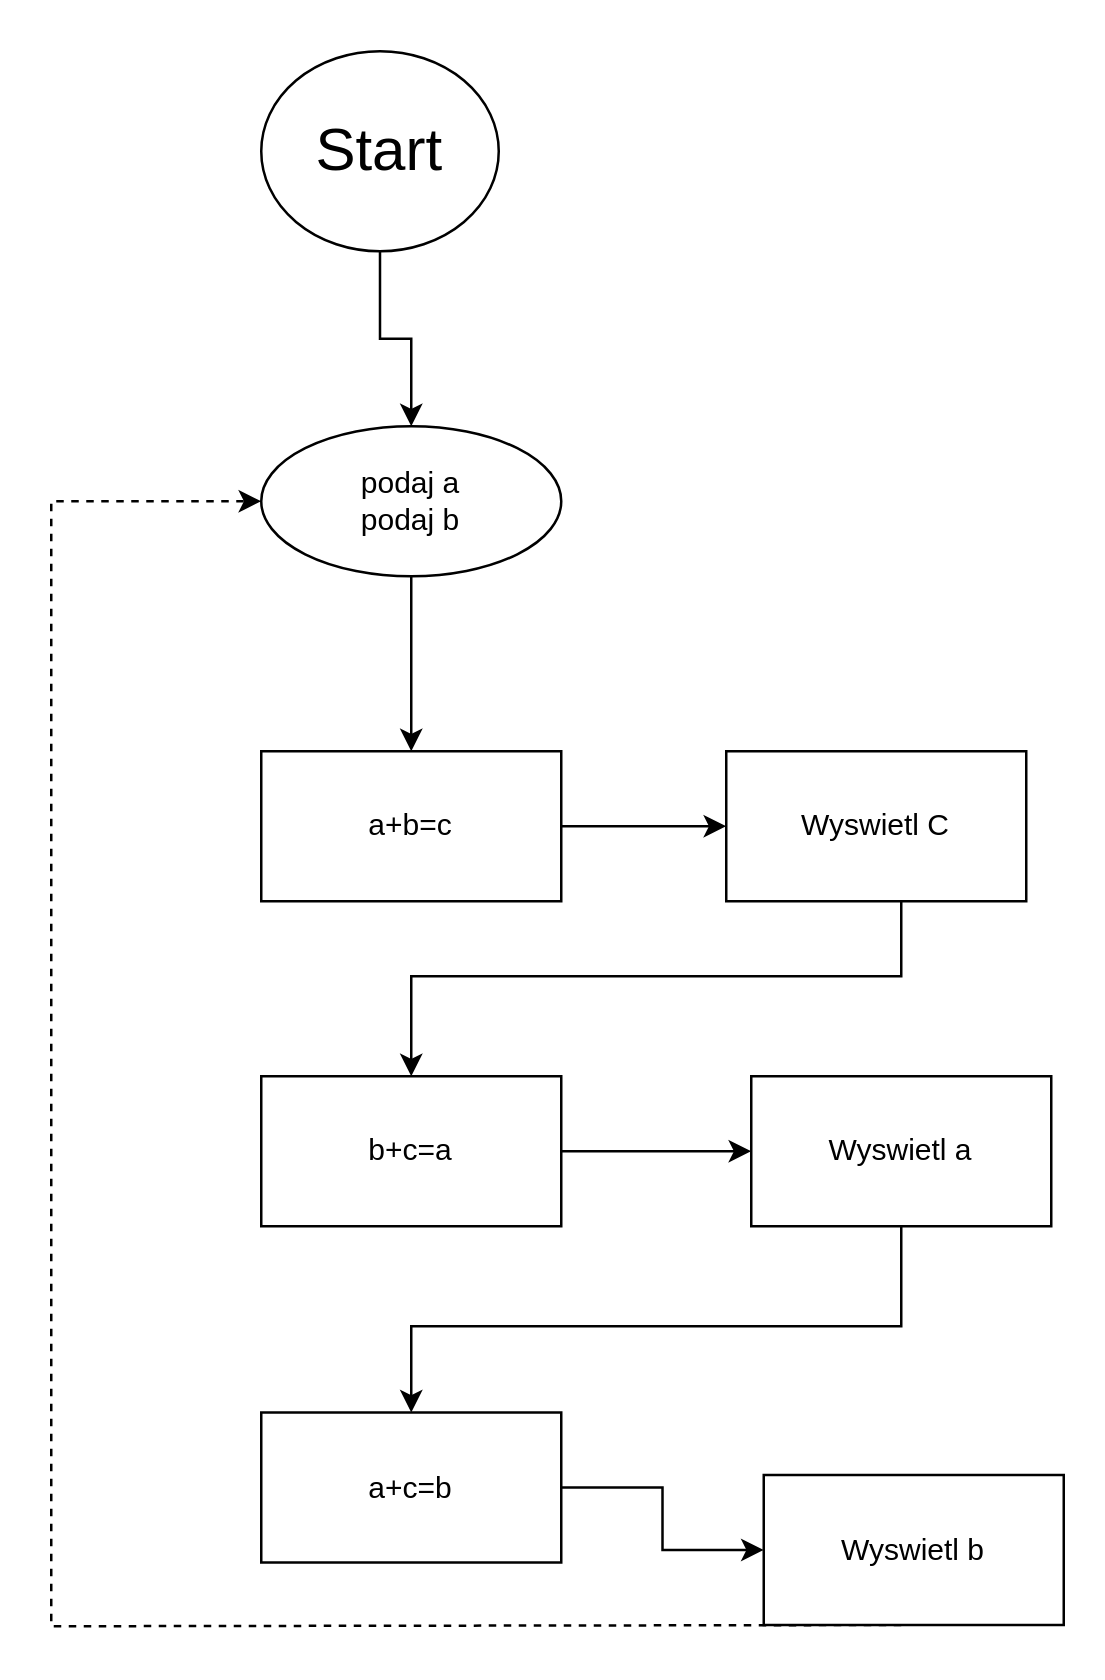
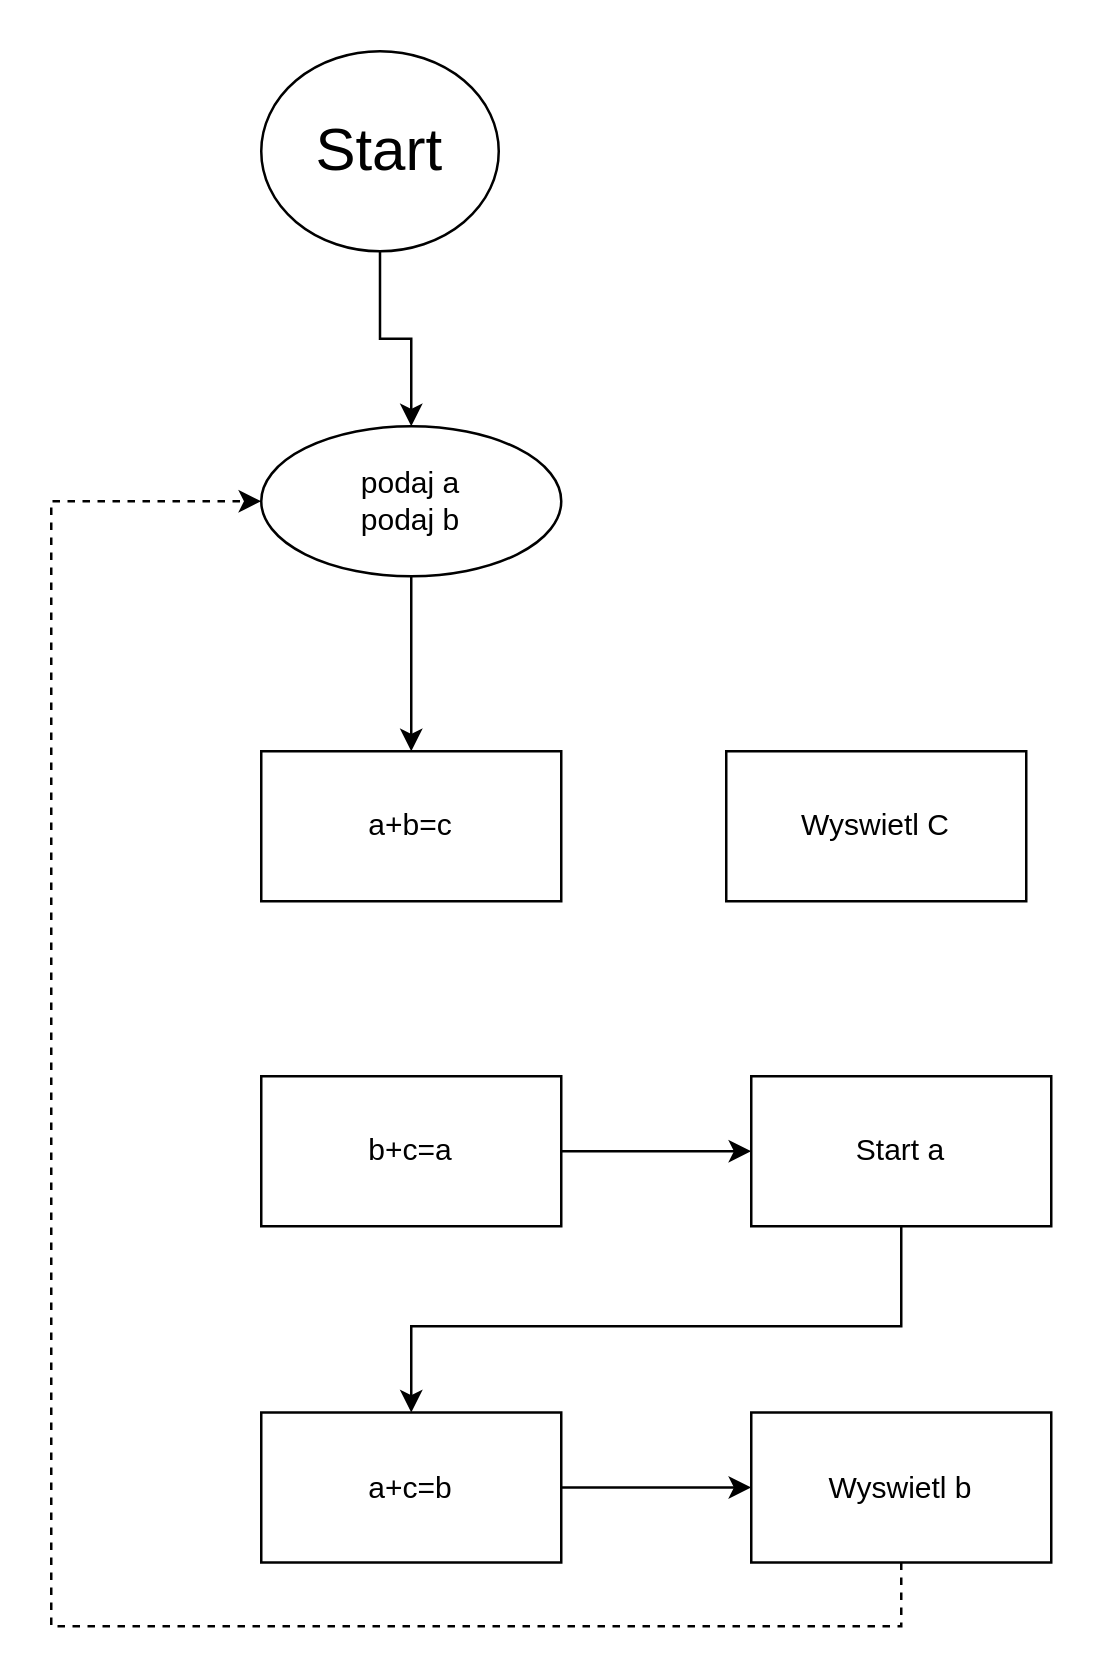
edge "a+b=c" -> "Wyswietl C": removed
edge "Wyswietl C" -> "b+c=a": removed
node "Wyswietl a": label "Wyswietl a" -> "Start a"
node "Wyswietl b": moved (914, 1550) -> (901, 1488)
